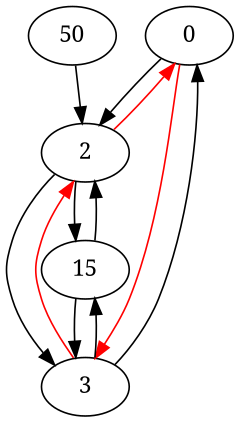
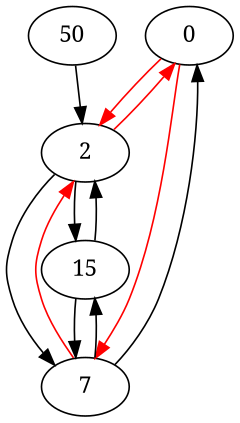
edge "0" -> "2": color black -> red
node "3": label "3" -> "7"
